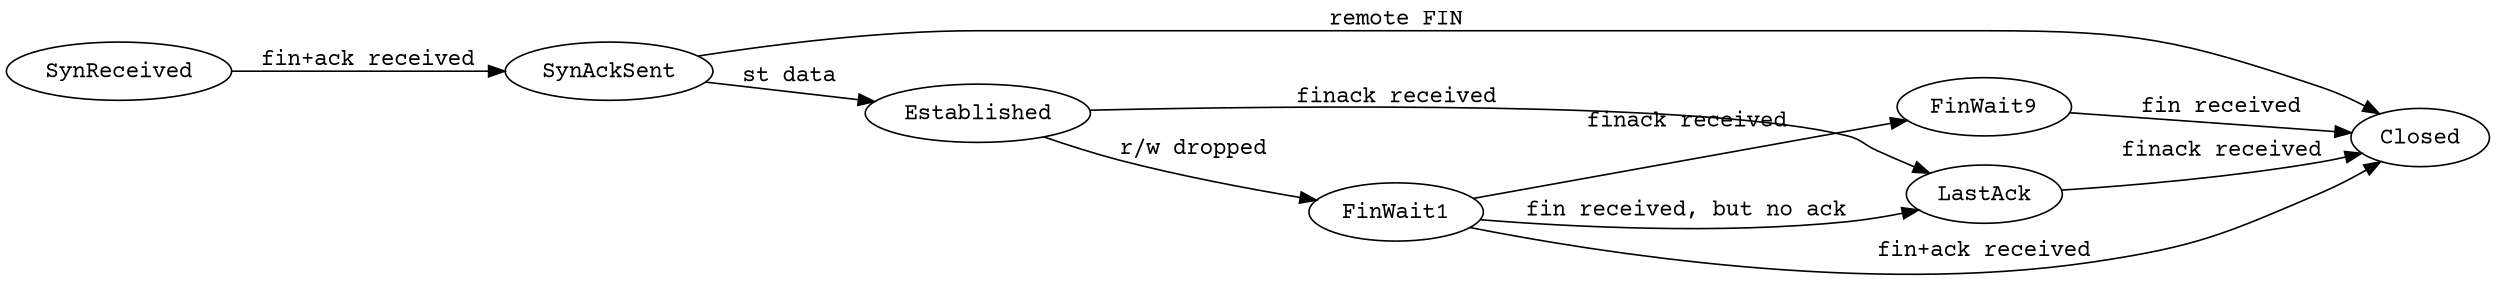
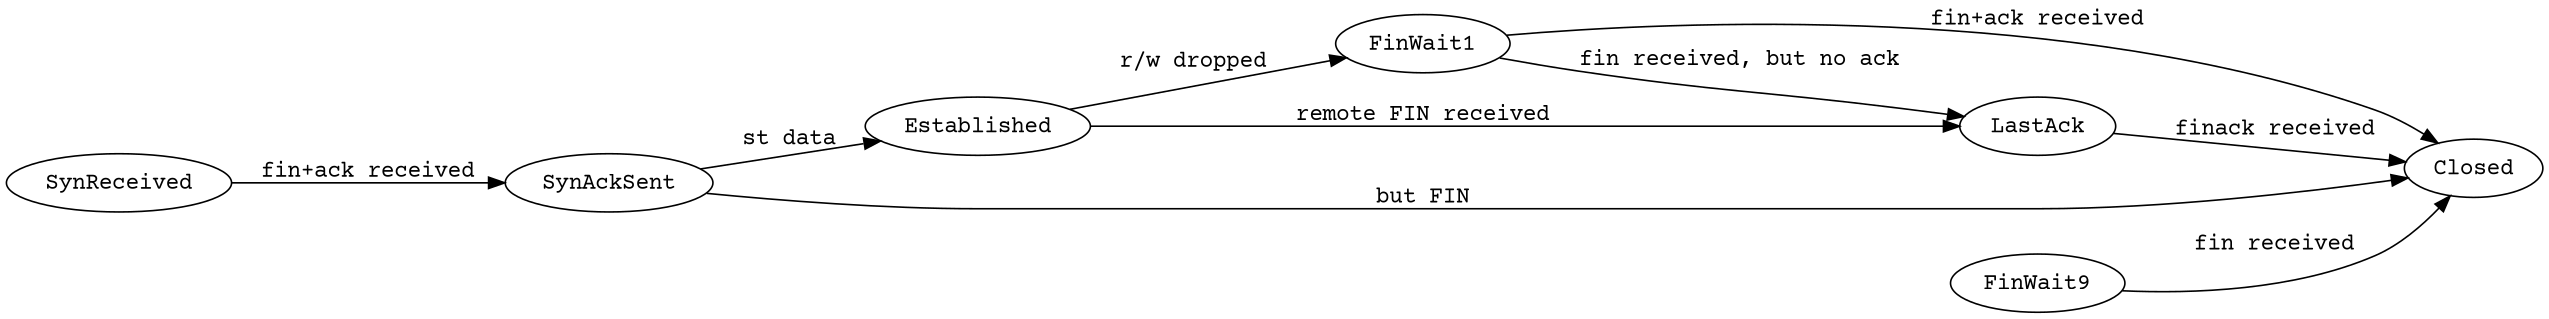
edge "SynAckSent" -> "Closed": label "remote FIN" -> "but FIN"
edge "Established" -> "LastAck": label "finack received" -> "remote FIN received"
edge "FinWait1" -> "FinWait9": removed, label "finack received"
